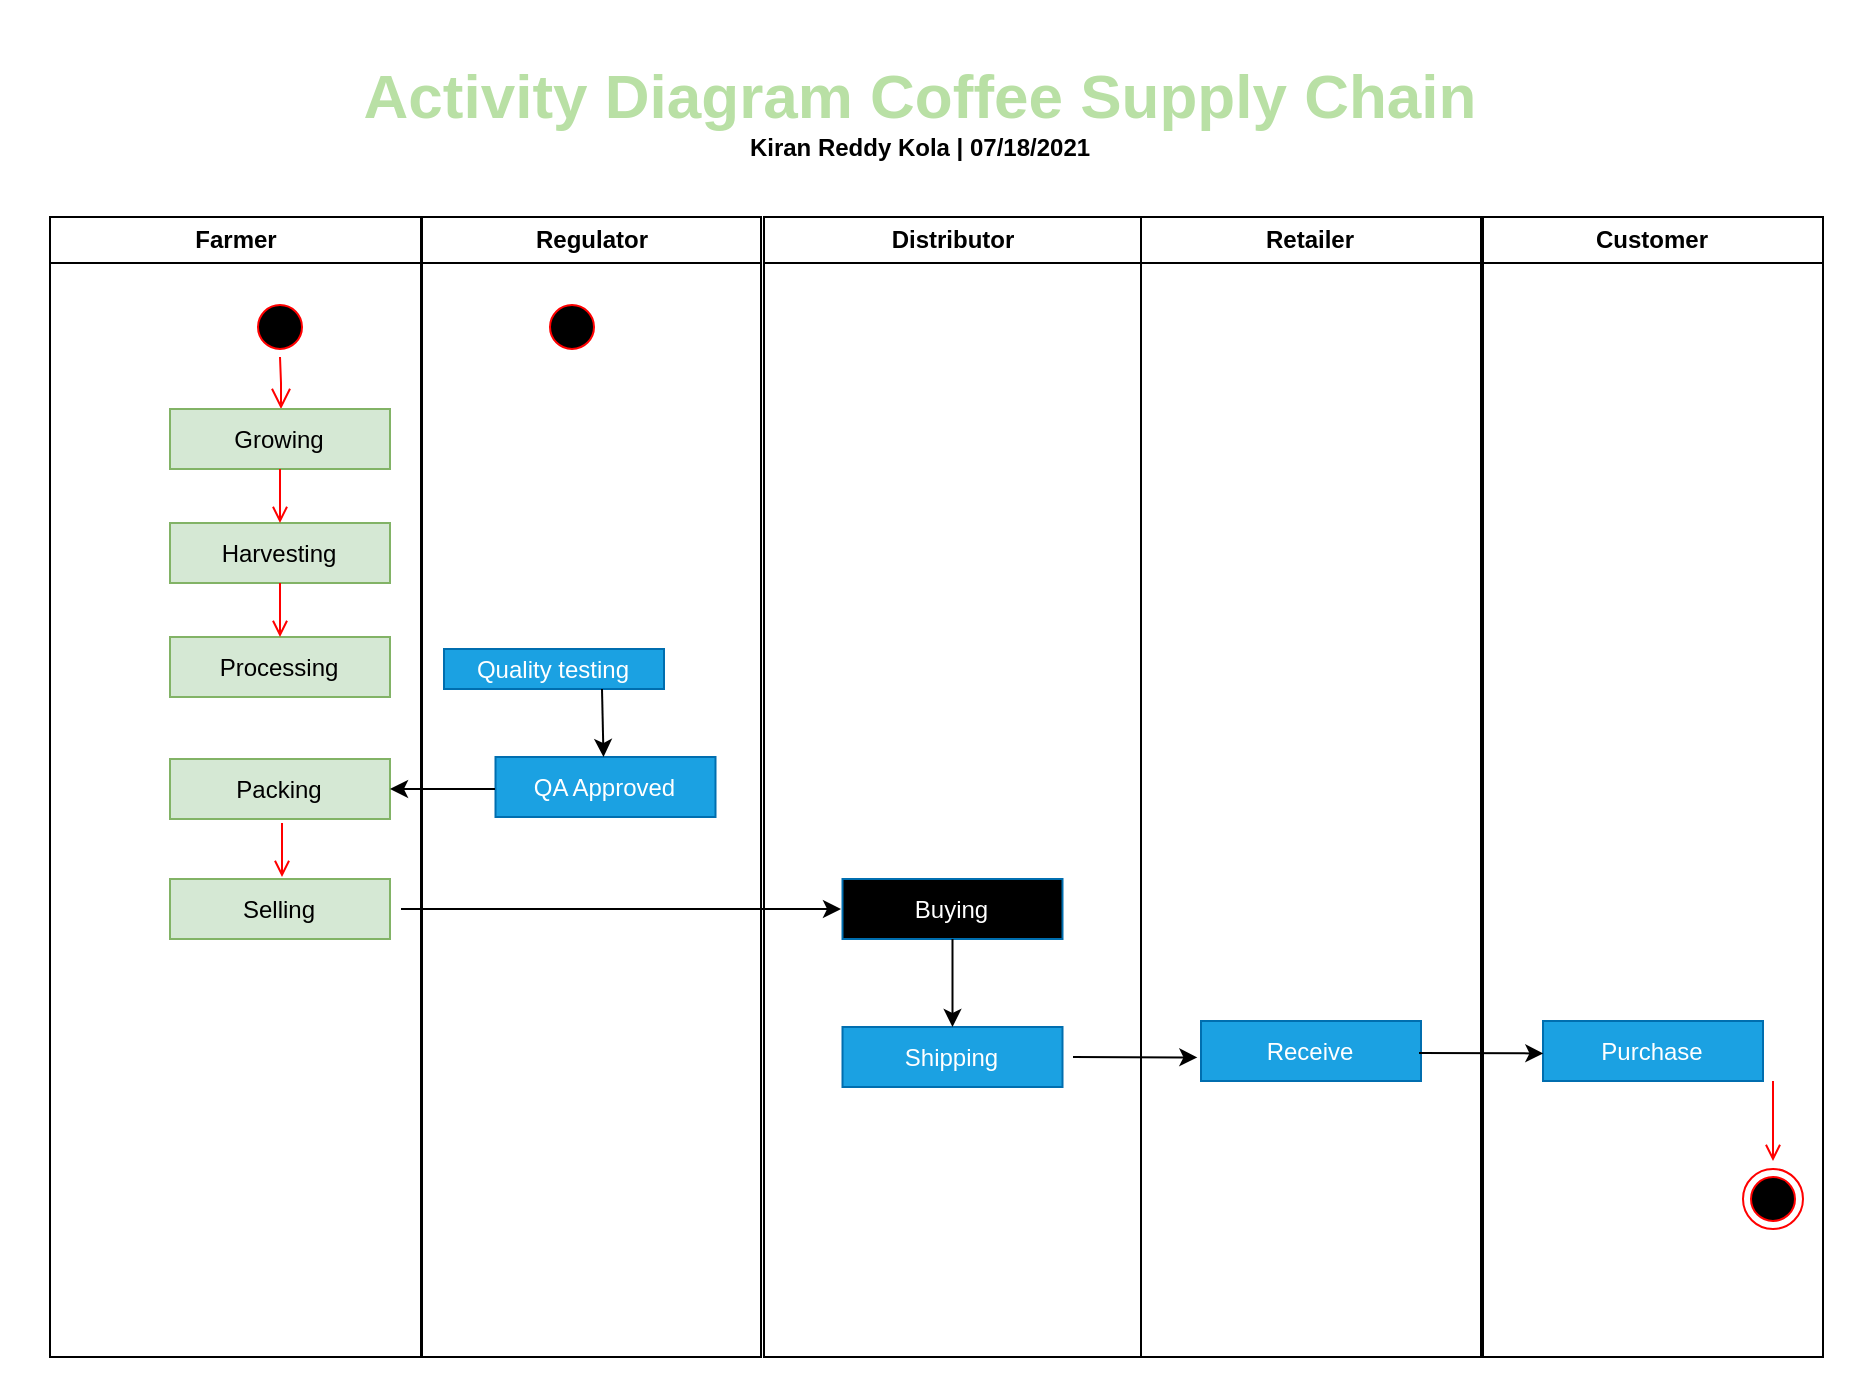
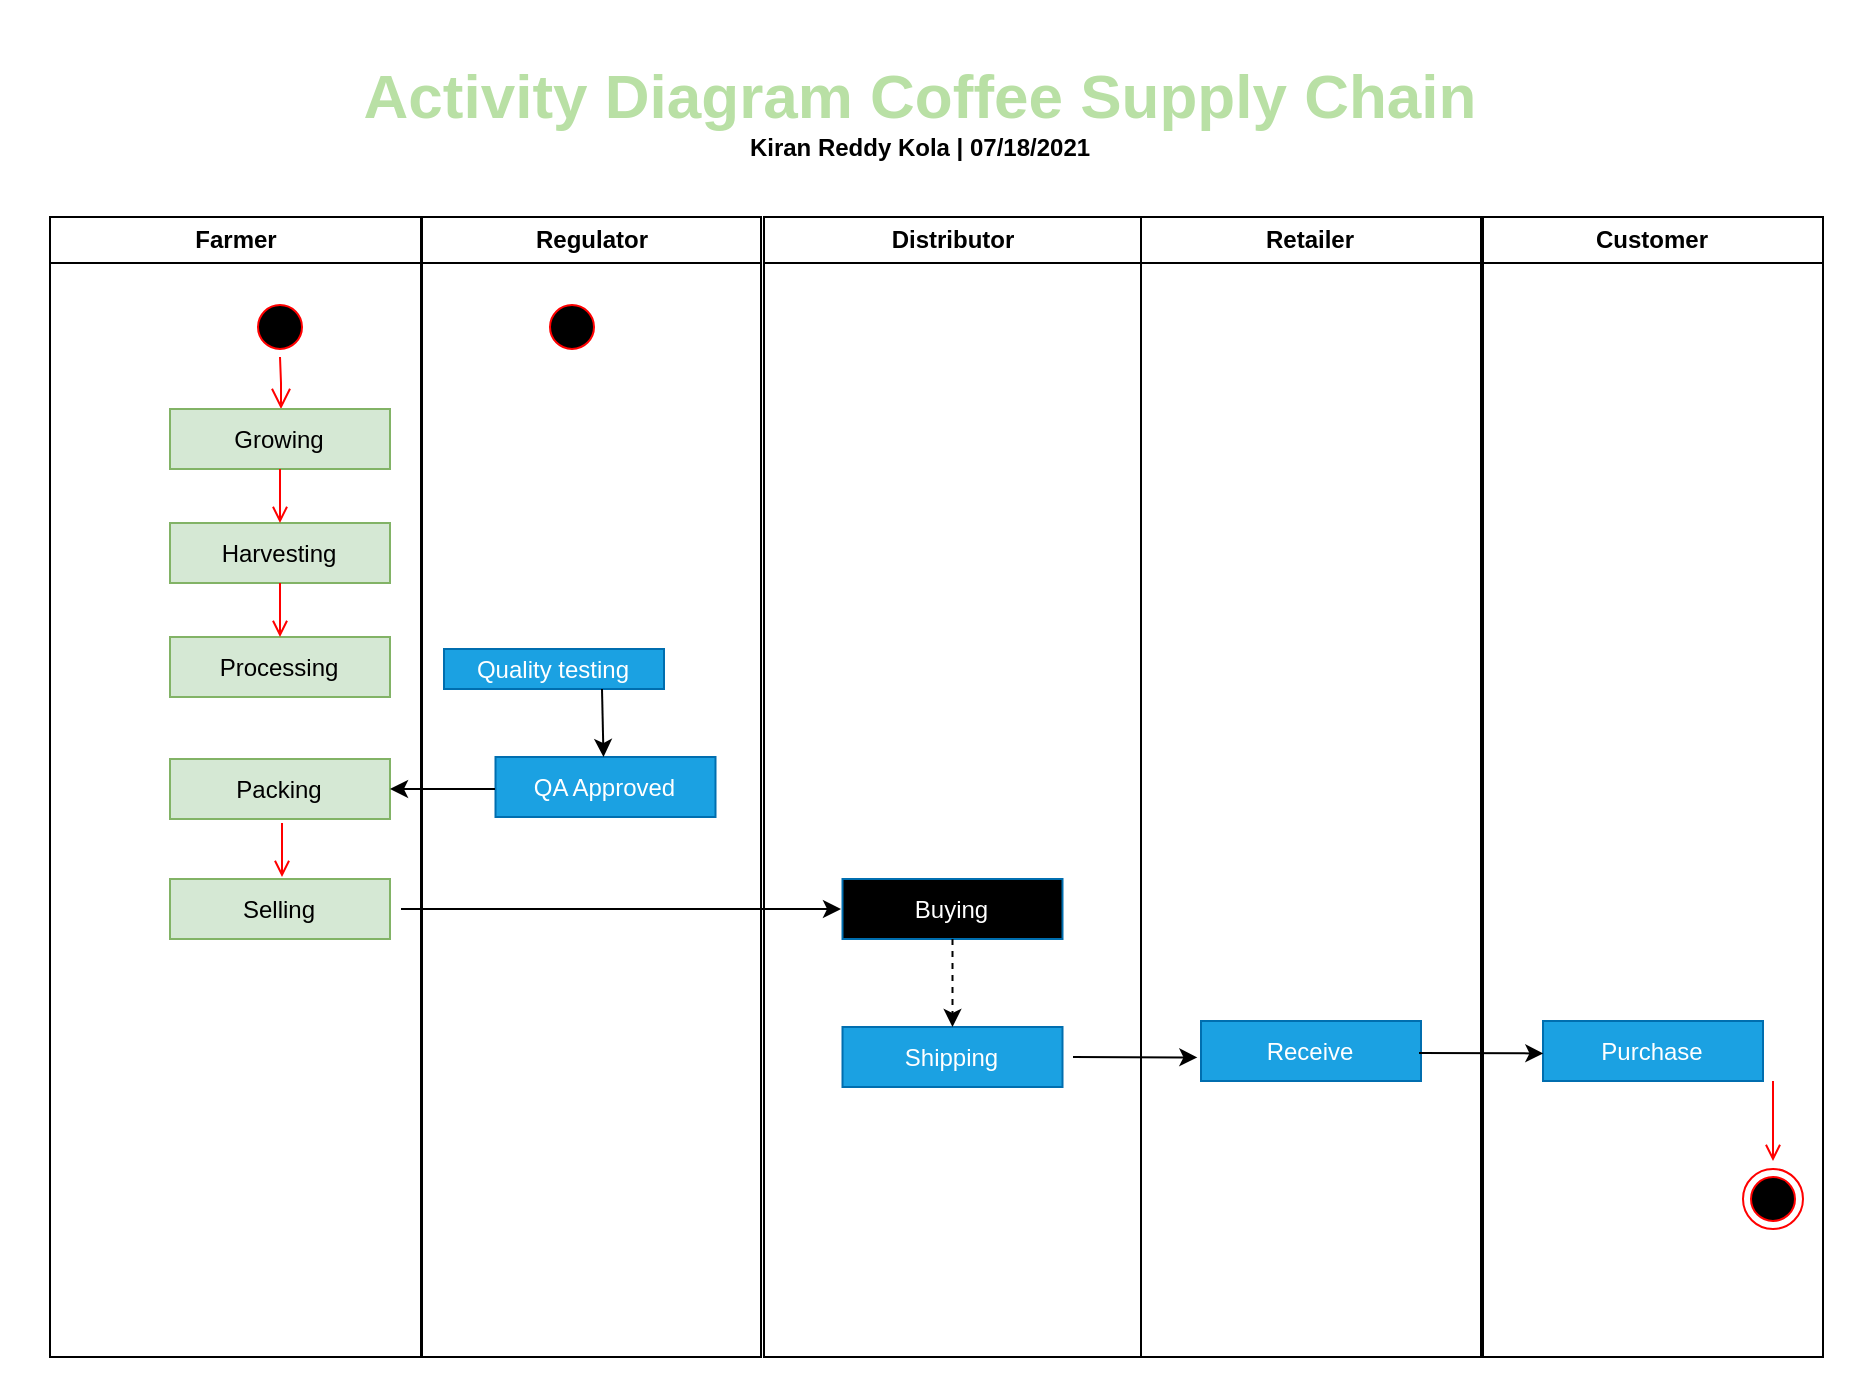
edge "Buying" -> "Shipping": style solid -> dashed
